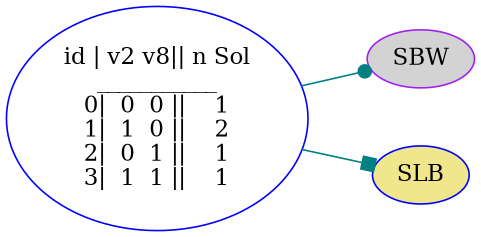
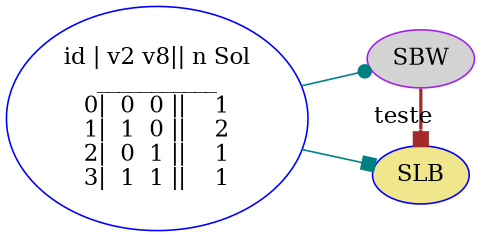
edge "SBW" -> "SLB": added, label "teste"
